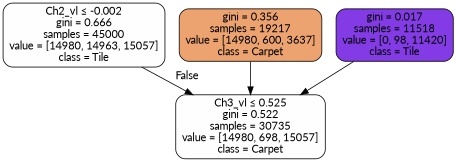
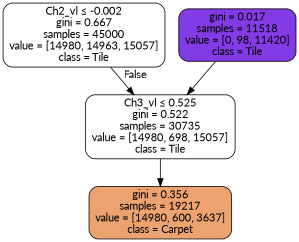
node "Ch2_vl ≤ -0.002": text "gini = 0.666" -> "gini = 0.667"
edge "gini = 0.356" -> "Ch3_vl ≤ 0.525": reversed
node "Ch3_vl ≤ 0.525": text "class = Carpet" -> "class = Tile"
